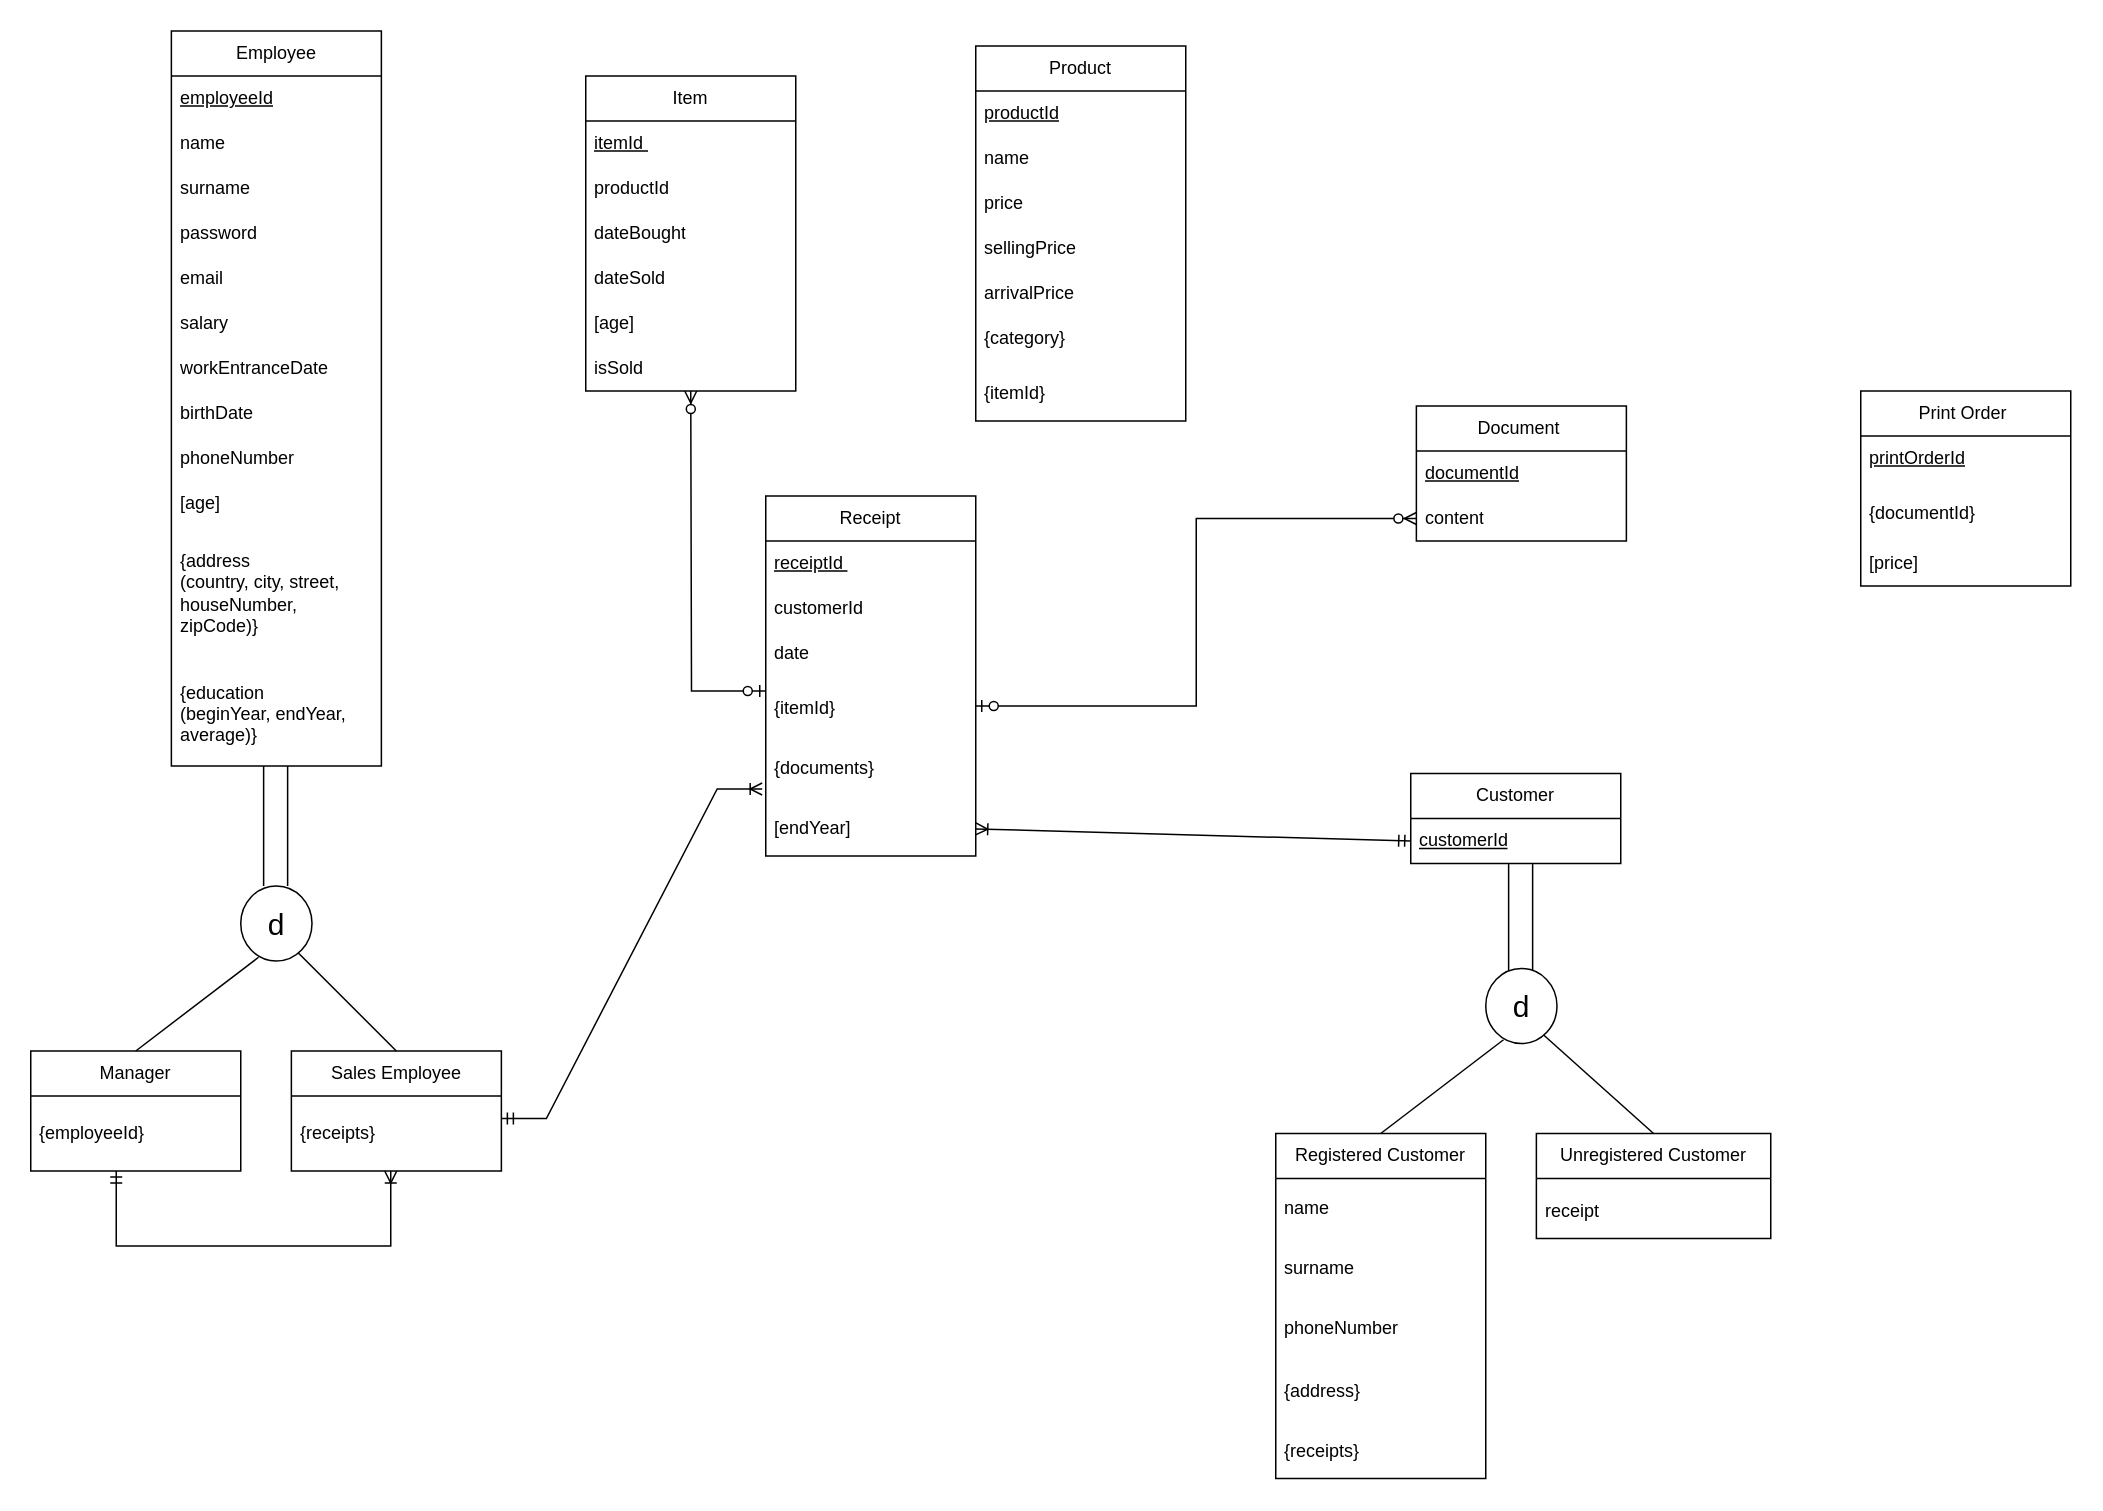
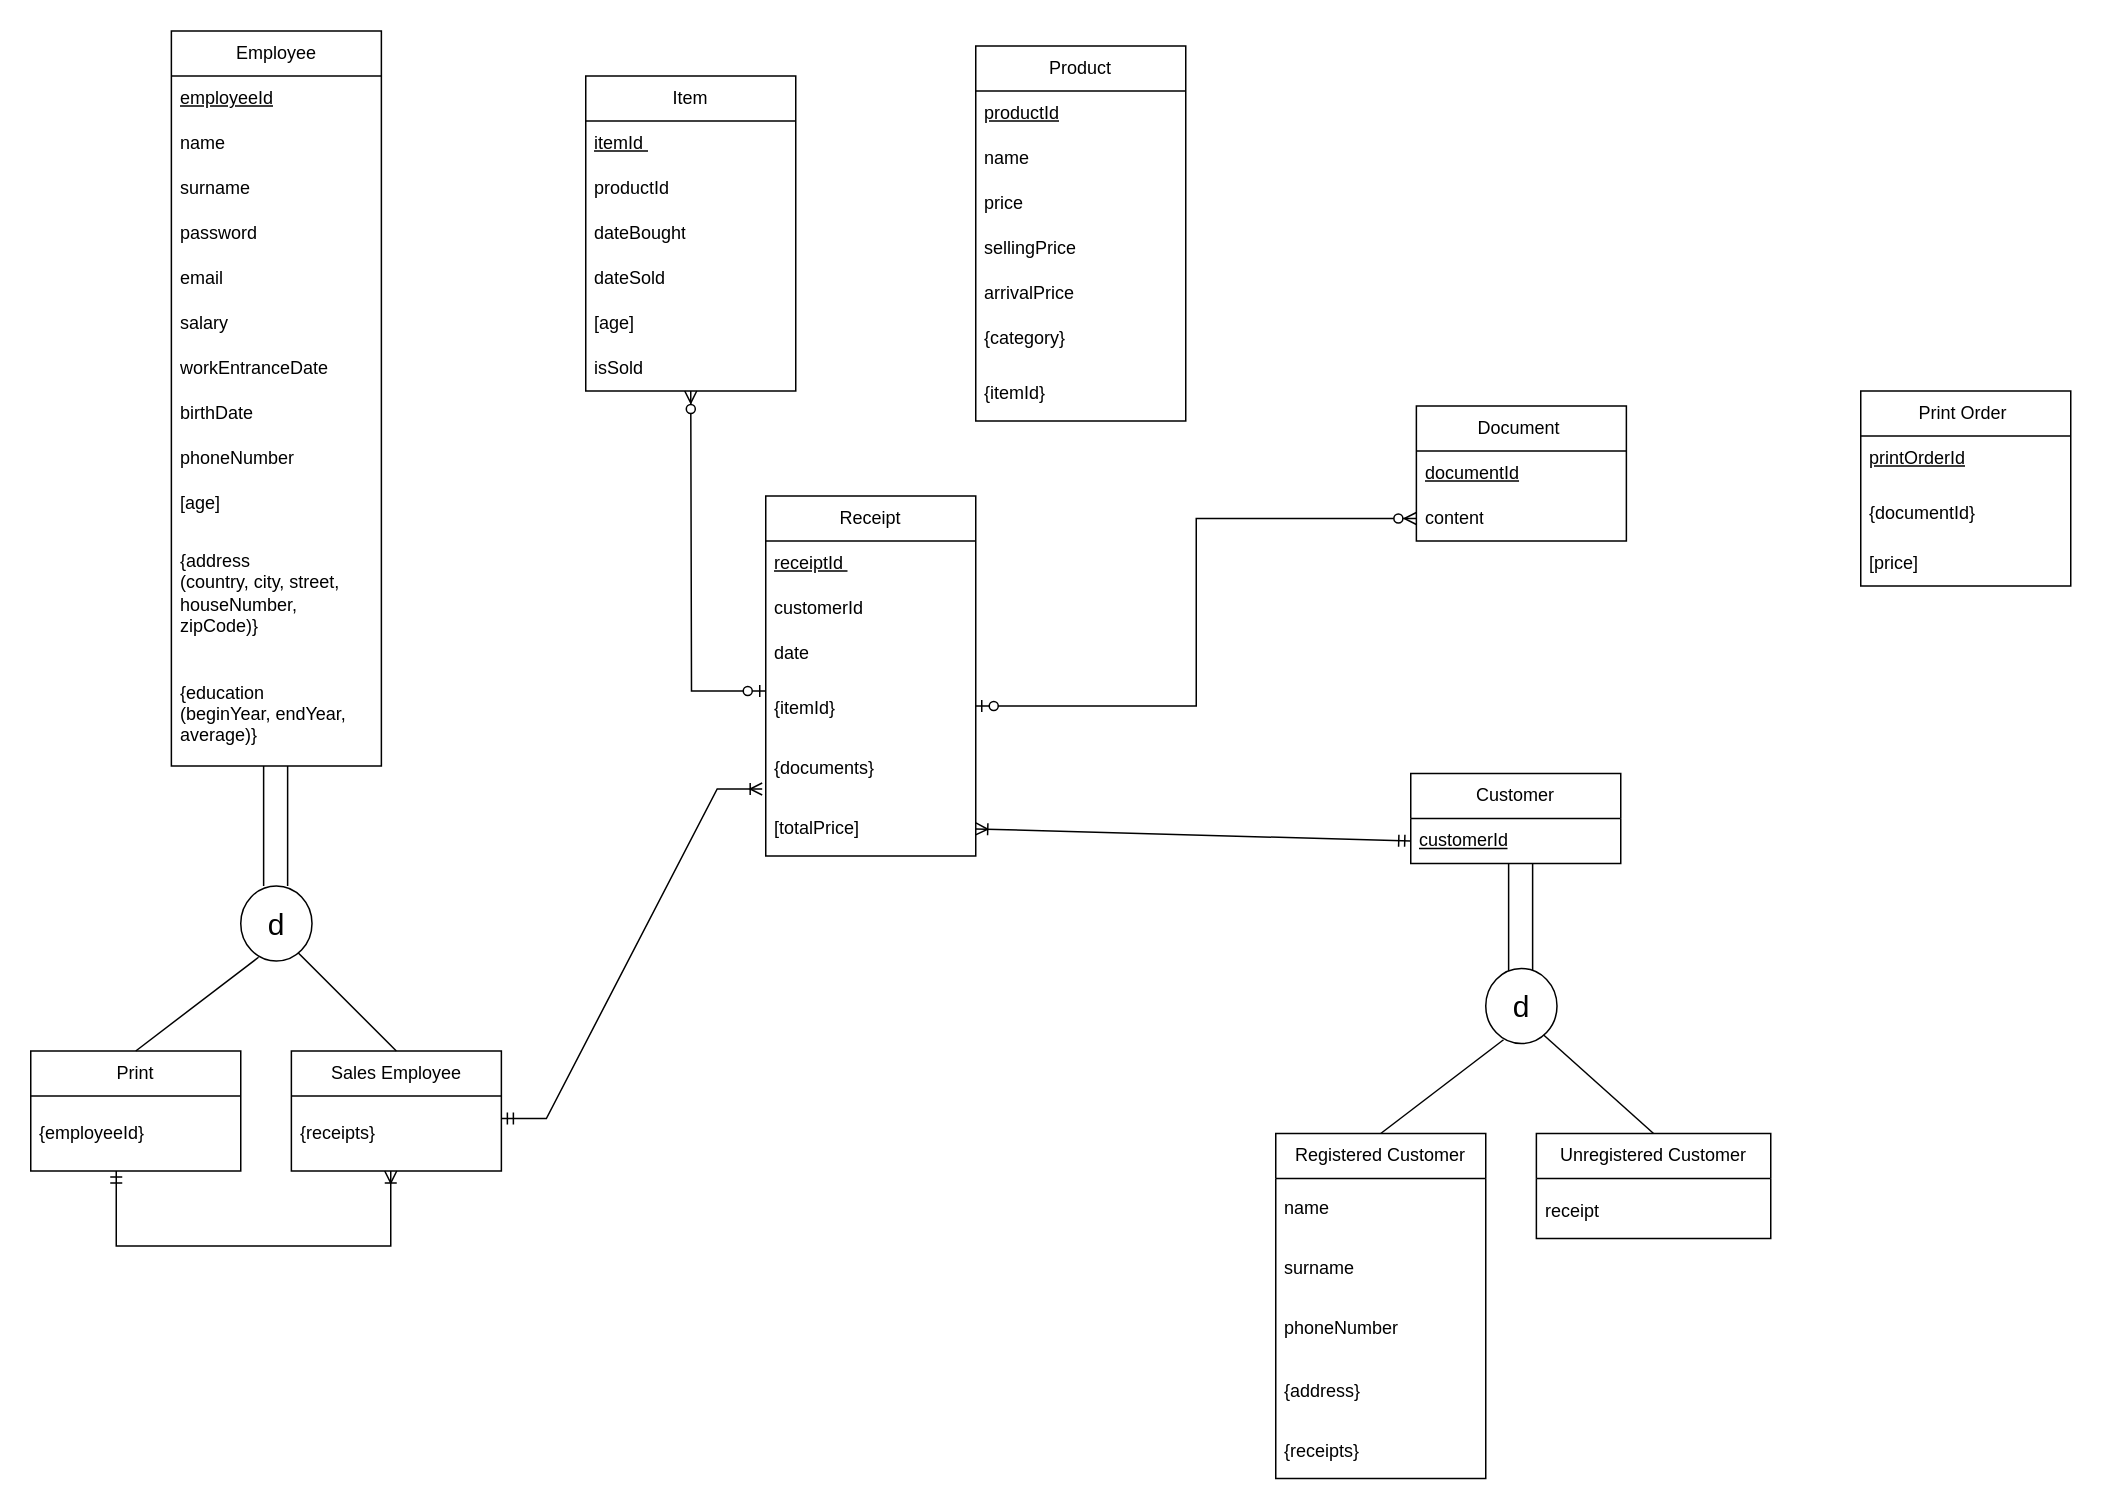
node "[endYear]": label "[endYear]" -> "[totalPrice]"
node "Manager": label "Manager" -> "Print"
